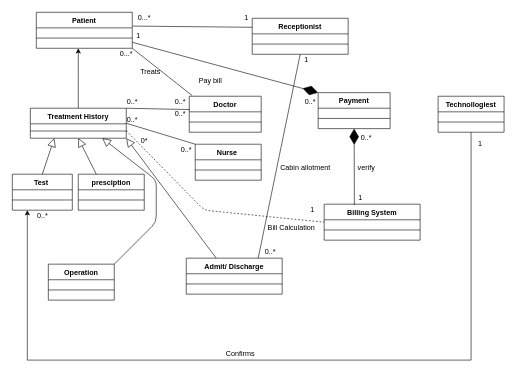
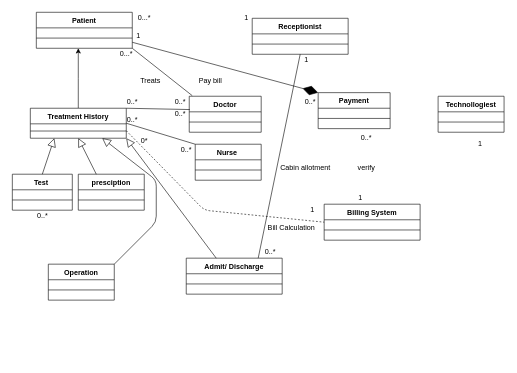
edge "Patient" -- "Receptionist": removed
node "Treats": moved (150, 72) -> (150, 81)
edge "Billing System" -> "Payment": removed
node "Confirms": removed
edge "Technollogiest" -> "Test": removed
